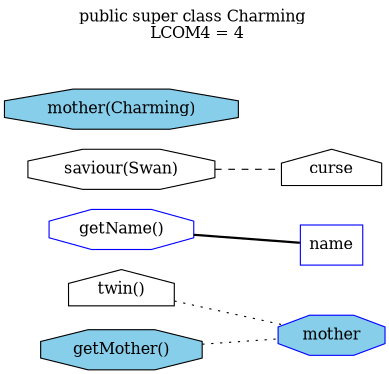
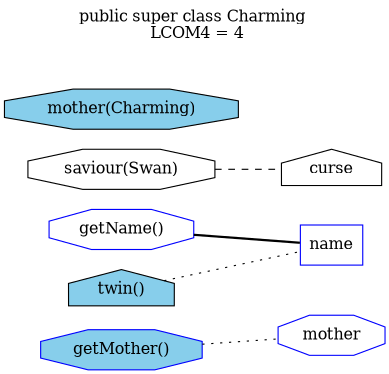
node "twin()": fillcolor white -> skyblue
edge "twin()" -- "mother": now "twin()" -- "name"
node "mother": fillcolor skyblue -> white
node "getMother()": color black -> blue
